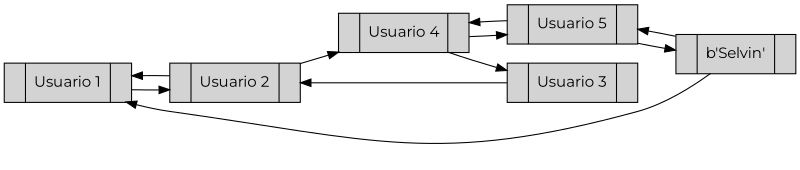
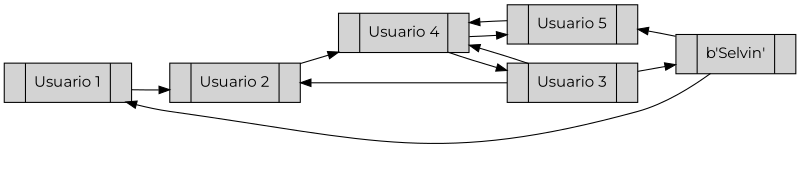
edge "Usuario 5" -> "b'Selvin'": now "Usuario 3" -> "b'Selvin'"
edge "Usuario 3" -> "Usuario 4": added
edge "Usuario 2" -> "Usuario 1": removed
